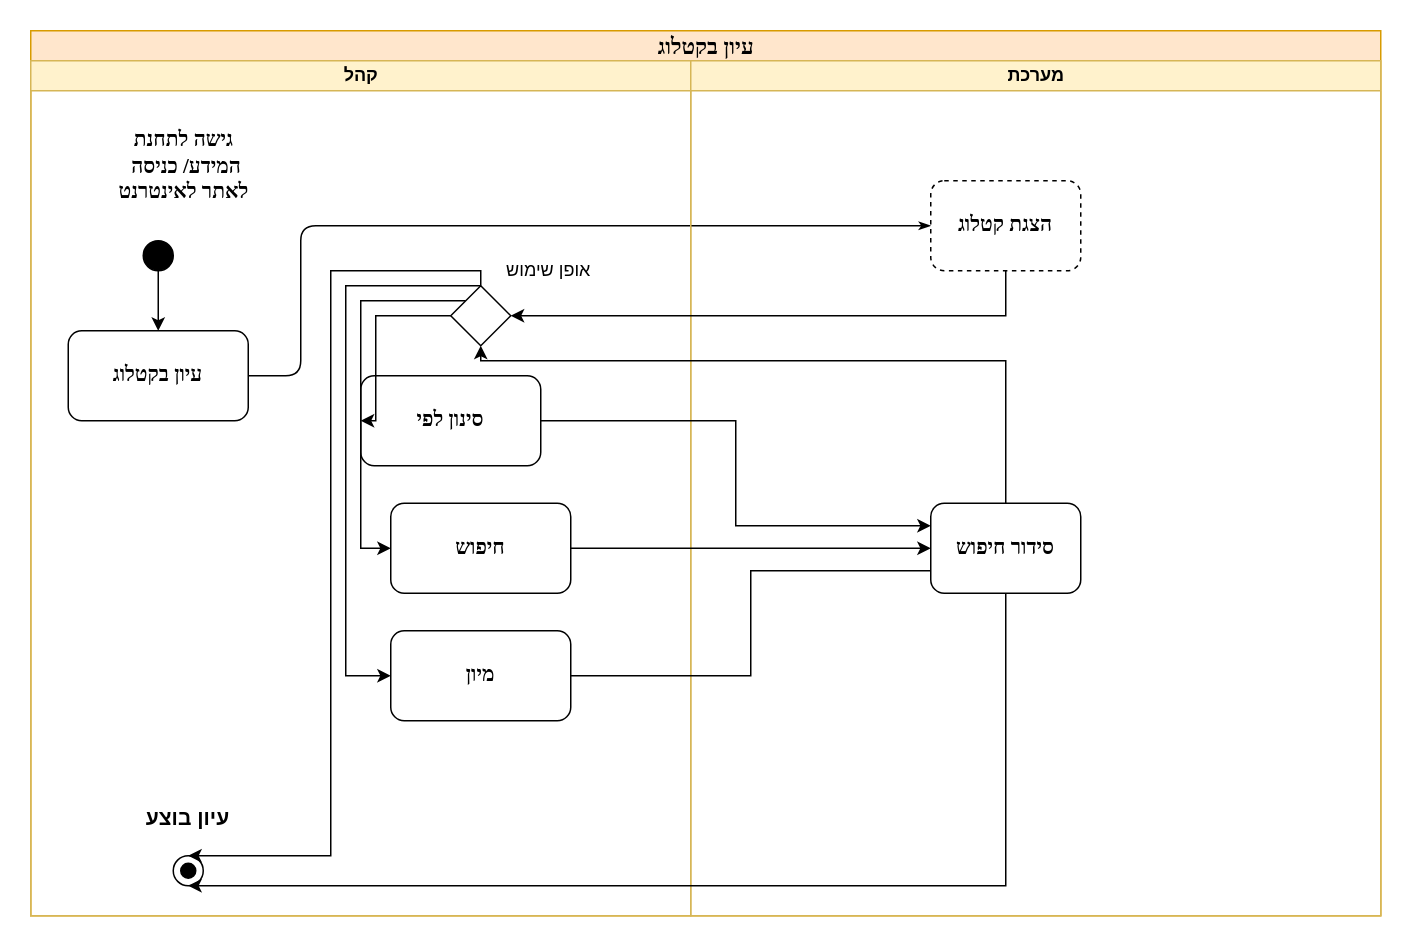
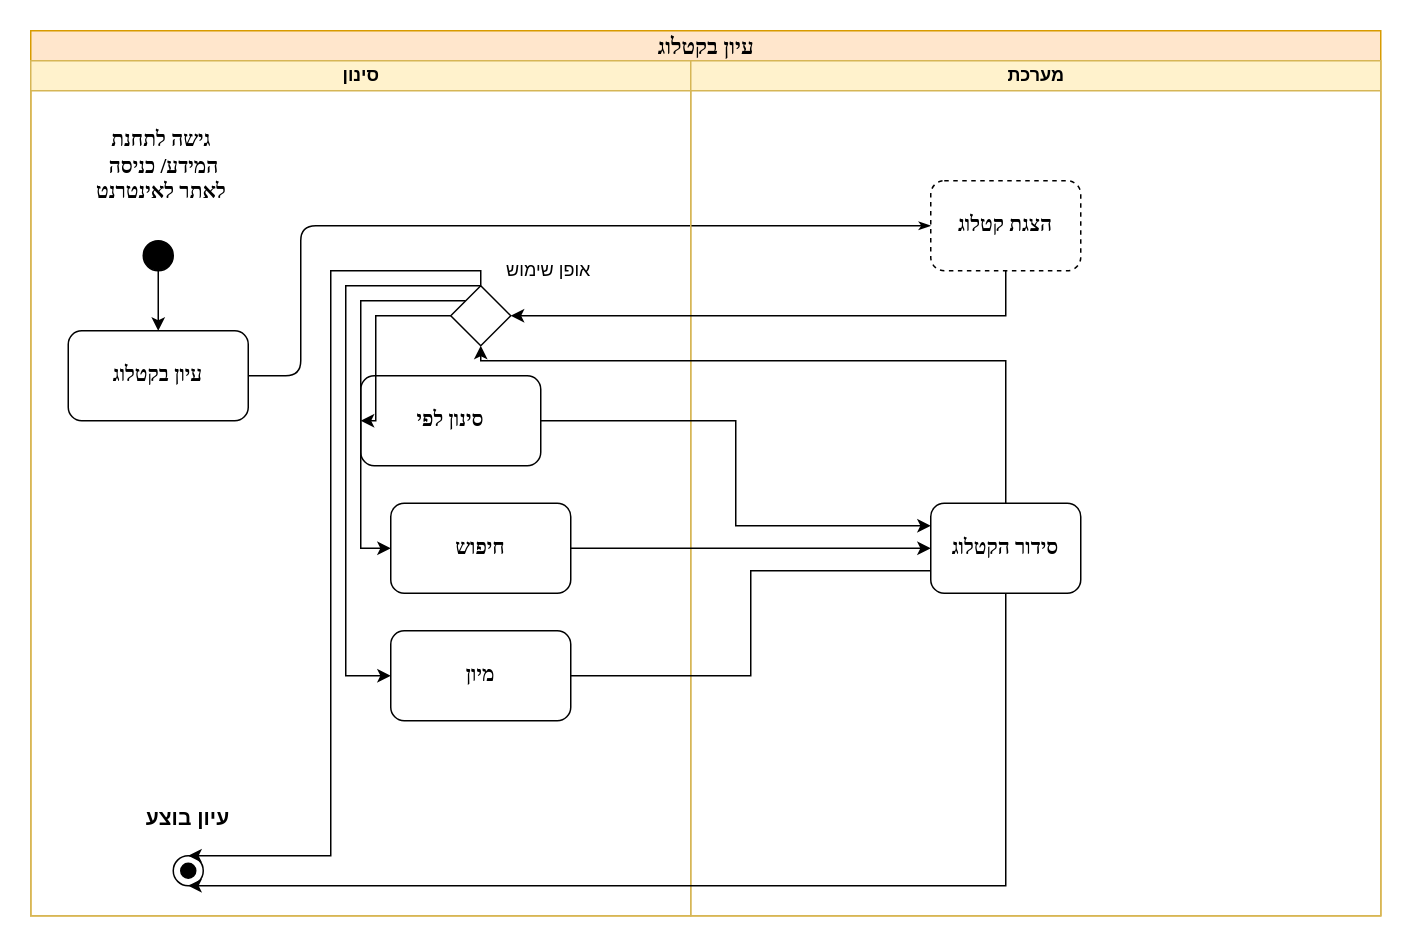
node "קהל": label "קהל" -> "סינון"
node "גישה לתחנת המידע/ כניסה לאתר לאינטרנט": size 240x90 -> 195x90
node "סידור חיפוש": label "סידור חיפוש" -> "סידור הקטלוג"
